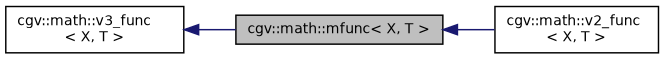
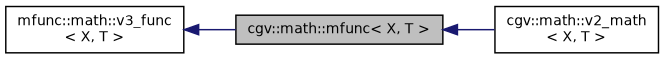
node "cgv::math::v3_func < X, T >": label "cgv::math::v3_func < X, T >" -> "mfunc::math::v3_func < X, T >"
node "cgv::math::v2_func < X, T >": label "cgv::math::v2_func < X, T >" -> "cgv::math::v2_math < X, T >"
